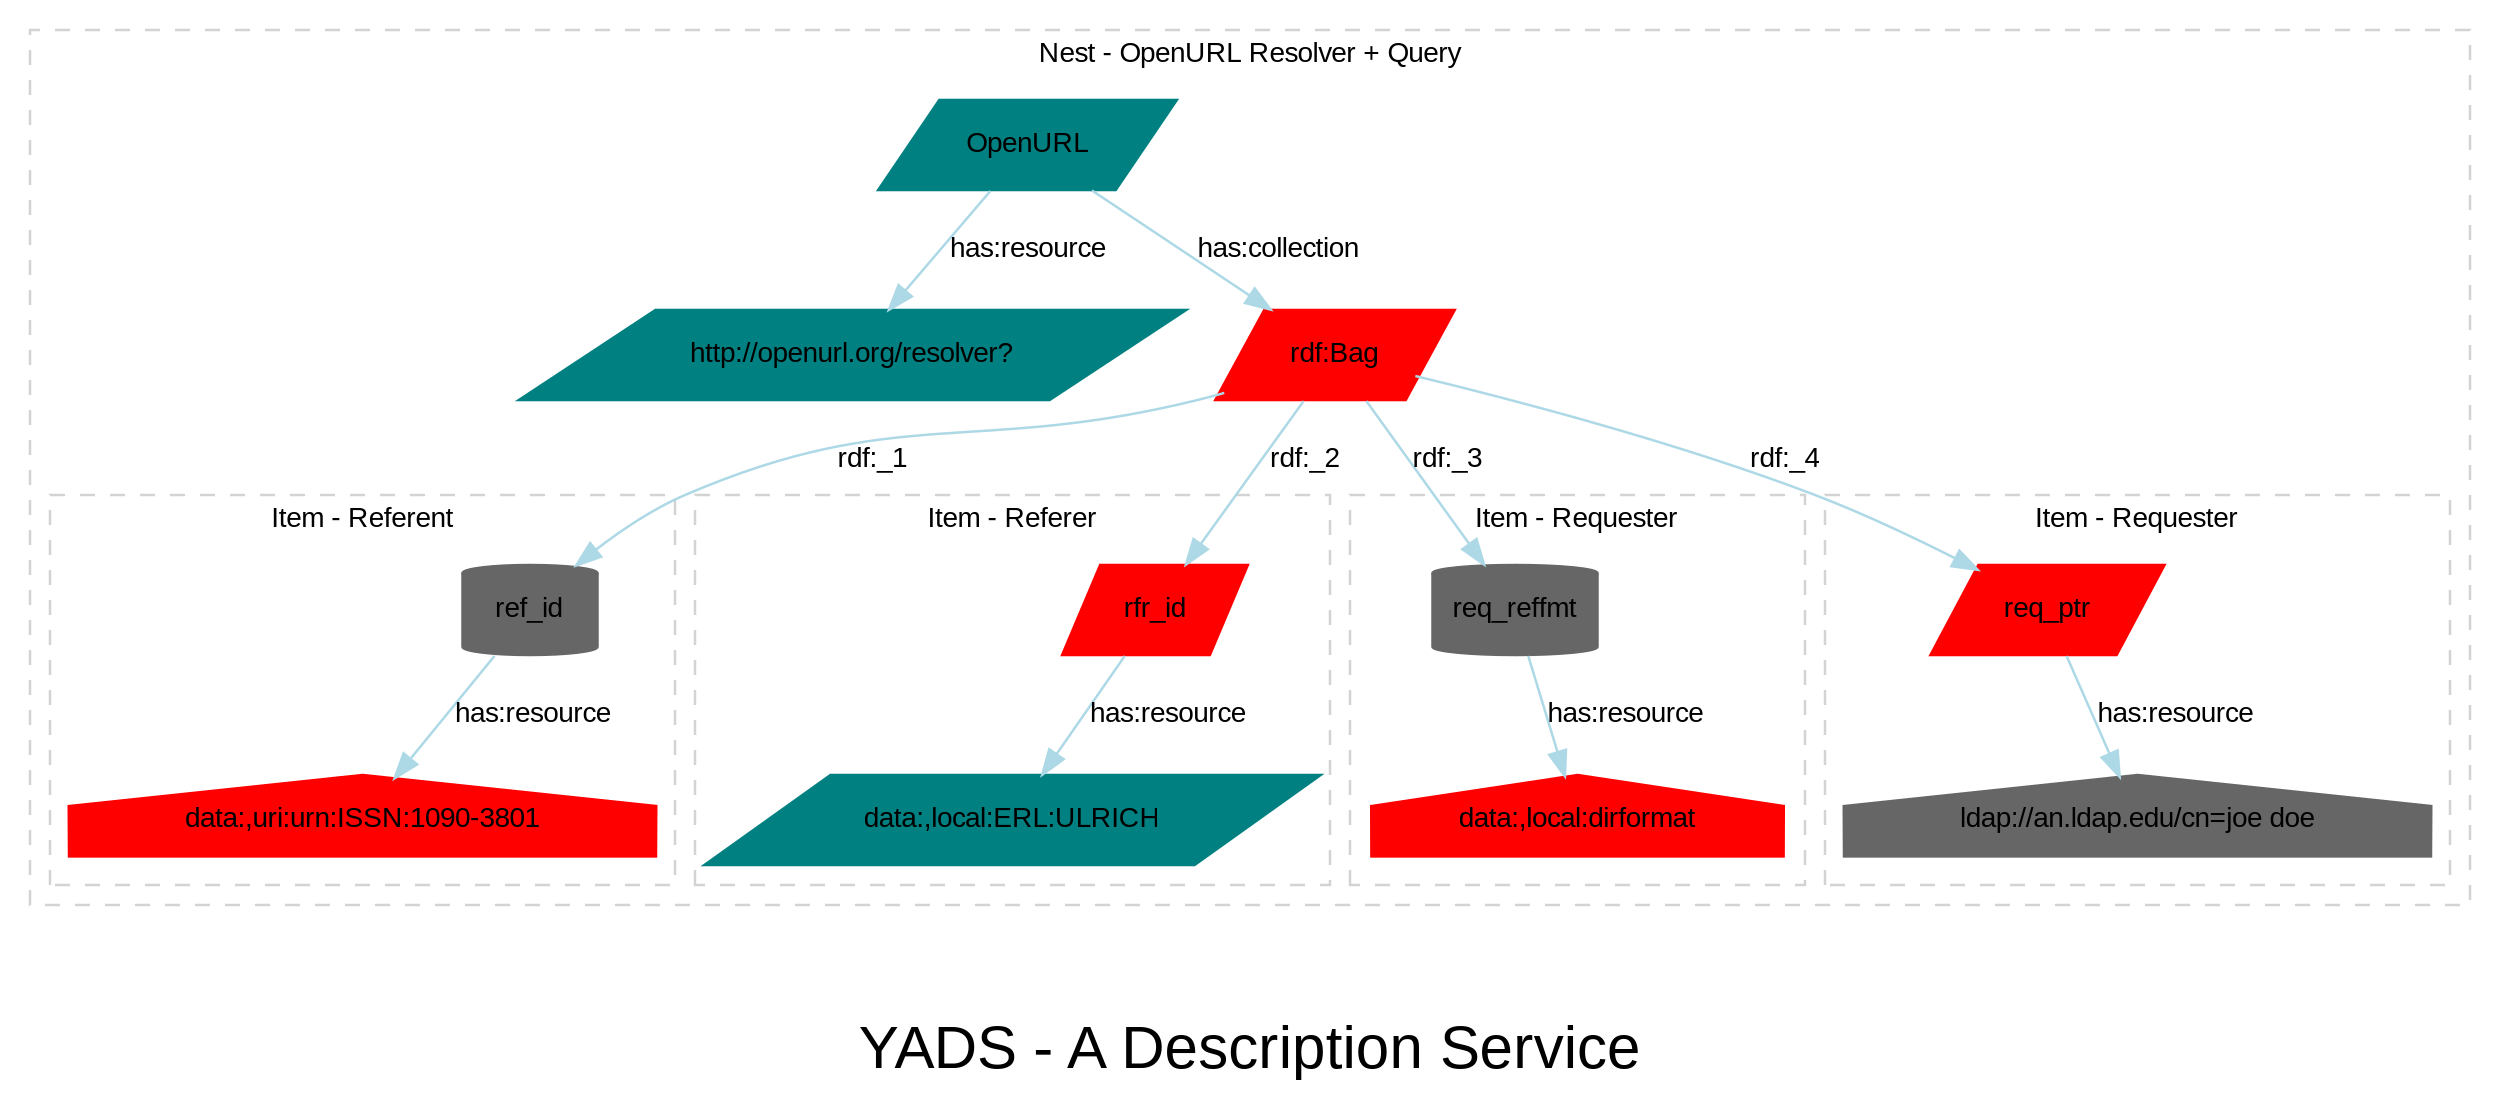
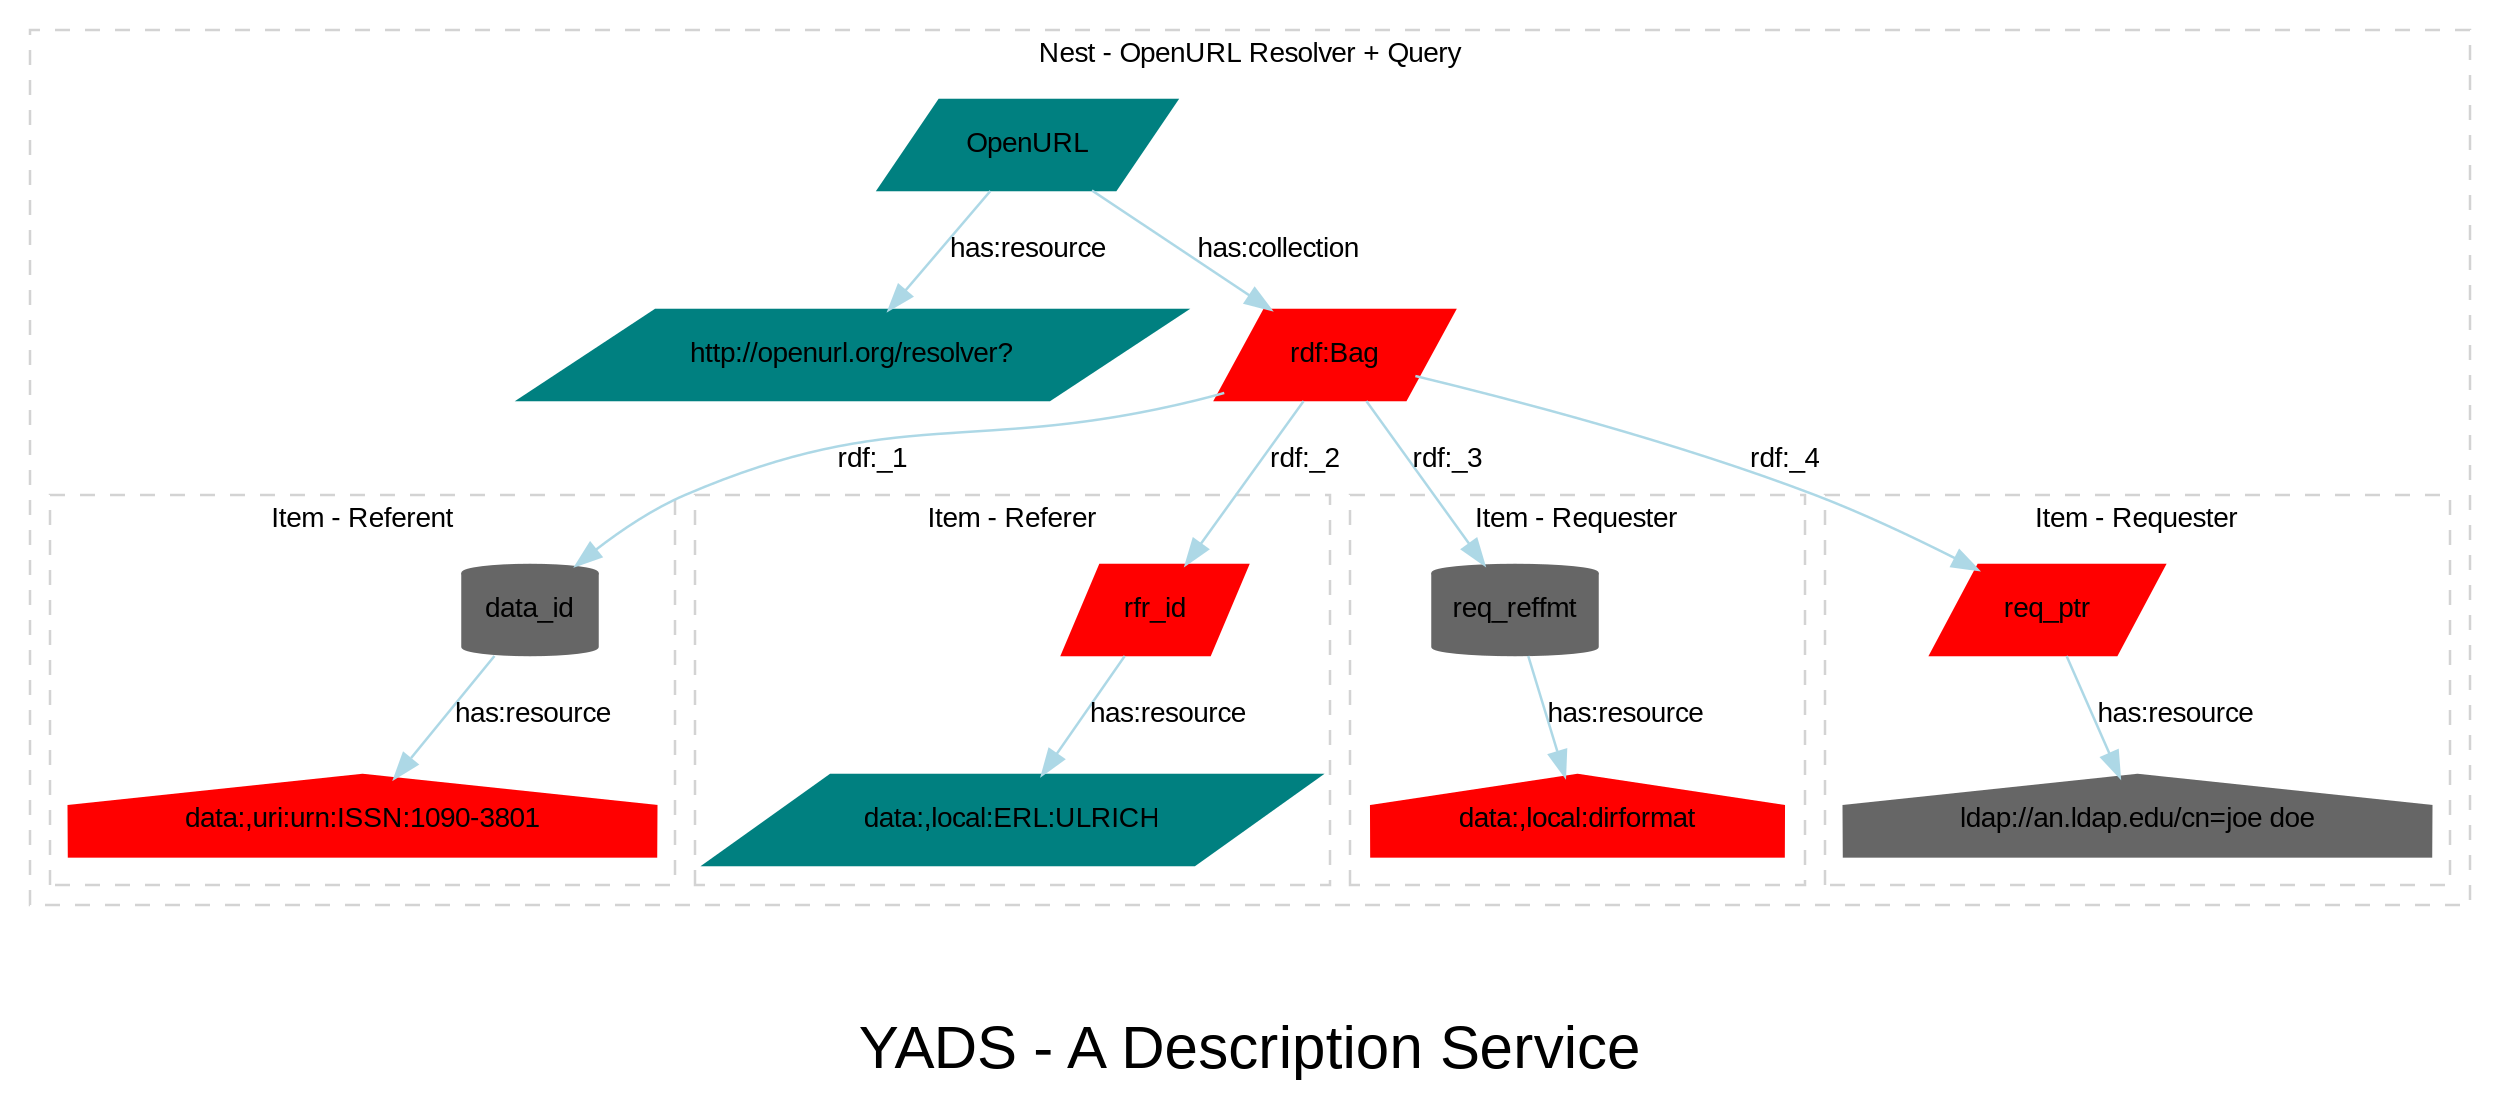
node "ref_id": label "ref_id" -> "data_id"
